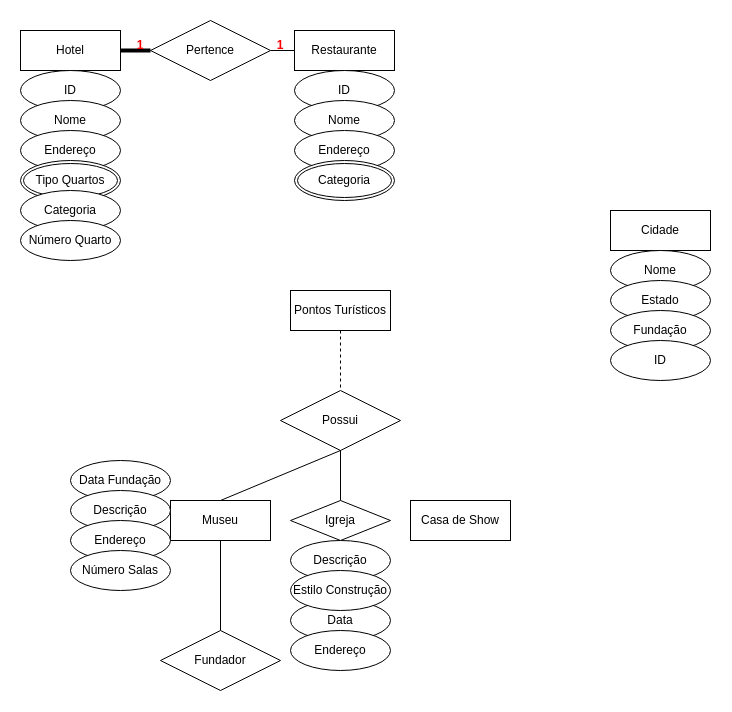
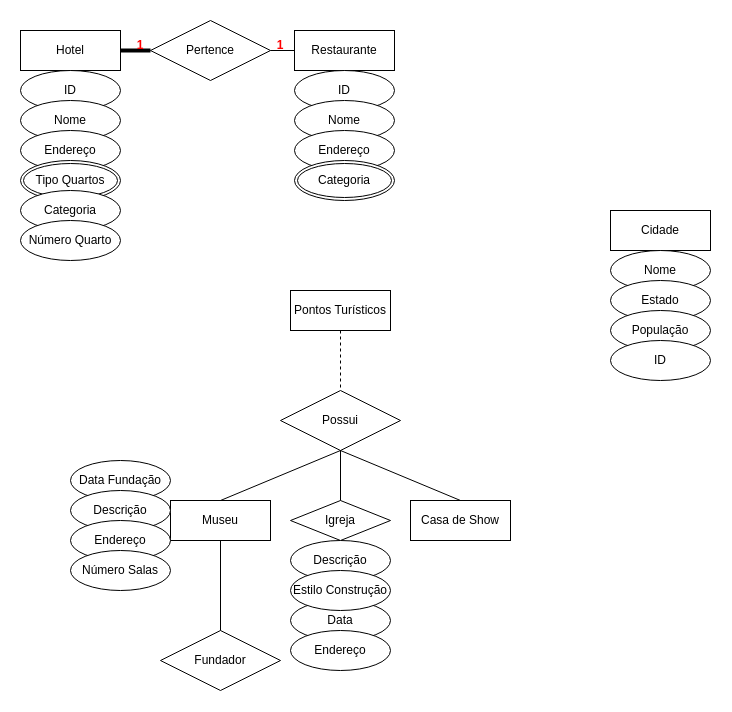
node "Fundação": label "Fundação" -> "População"
edge "Possui" -- "Casa de Show": added
